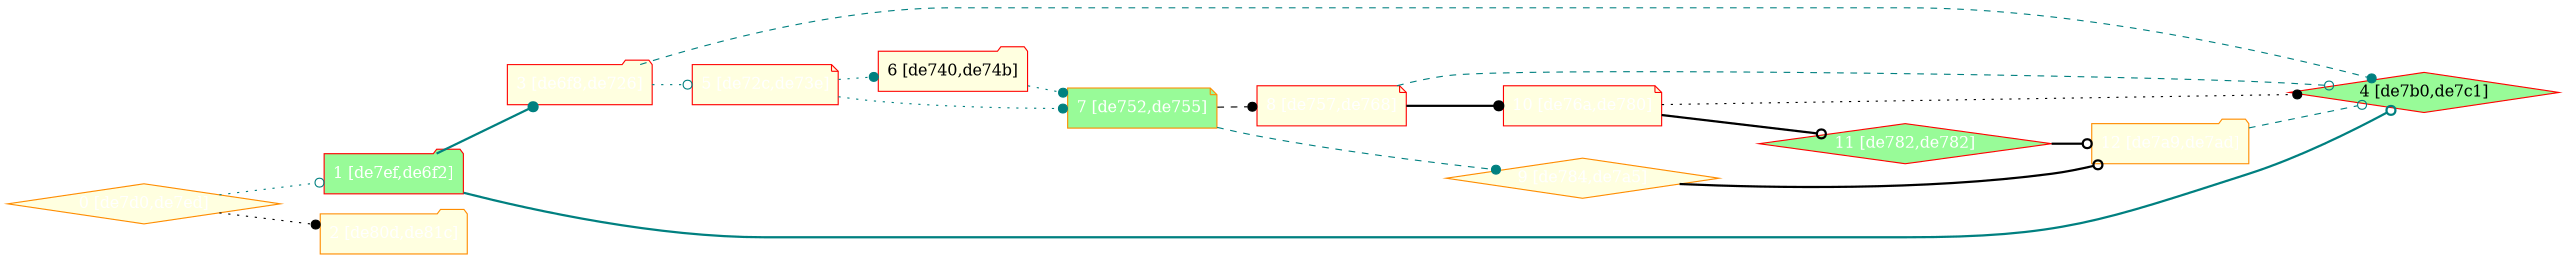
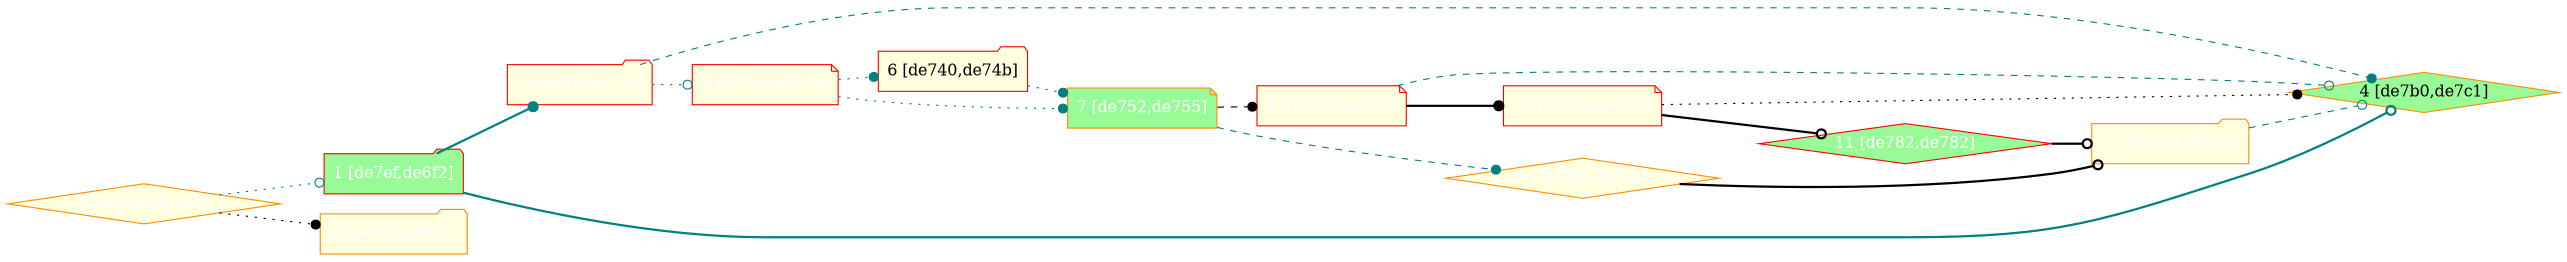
node "4 [de7b0,de7c1]": color red -> darkorange
